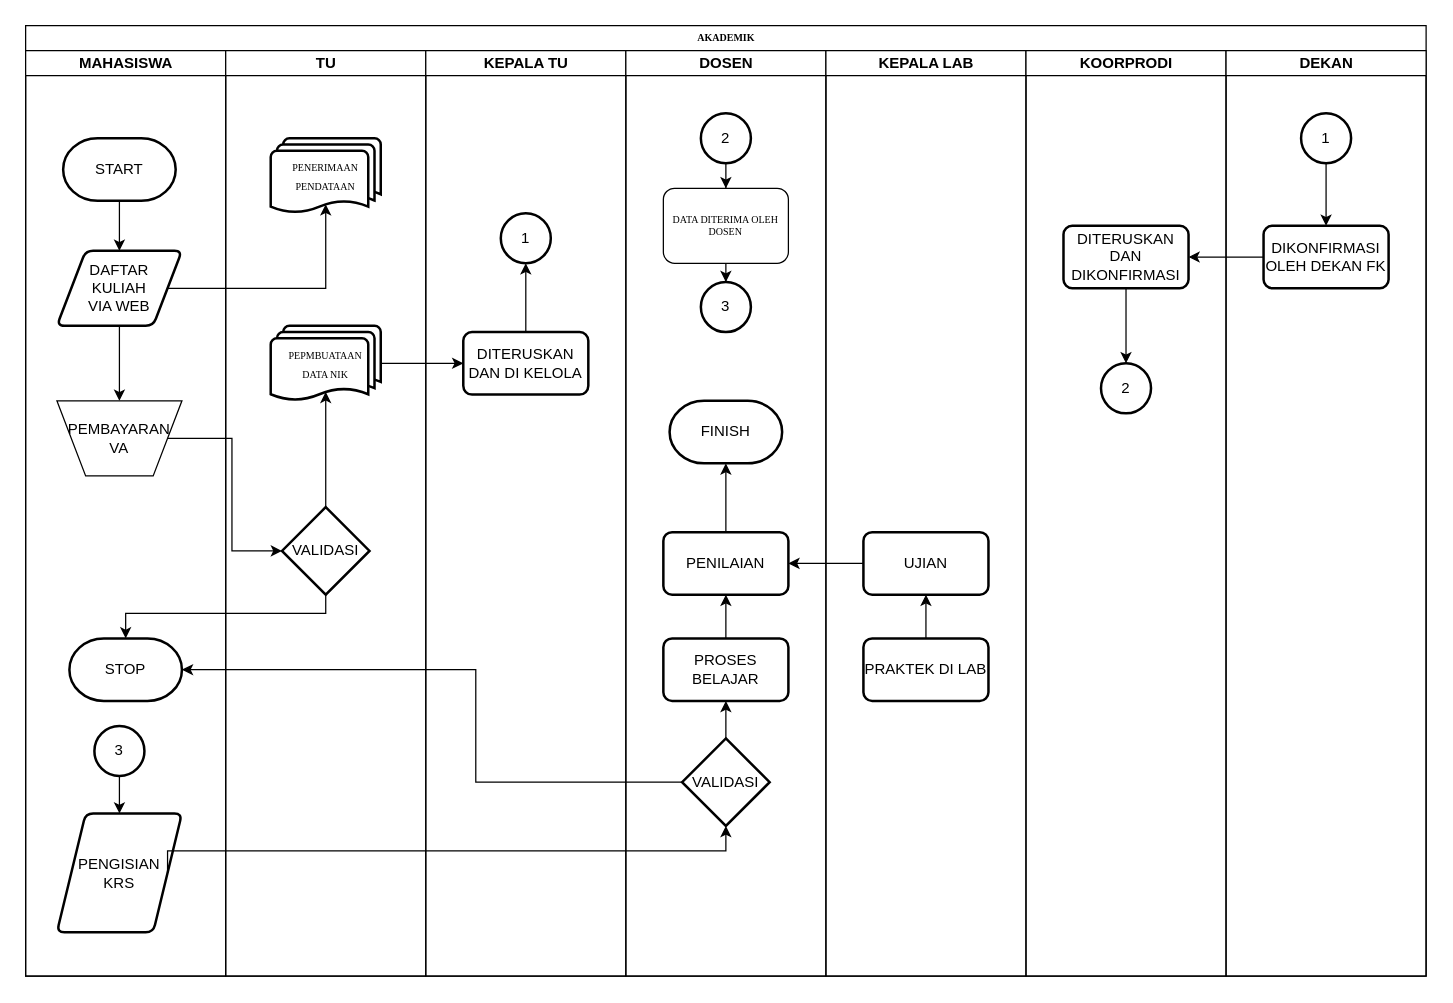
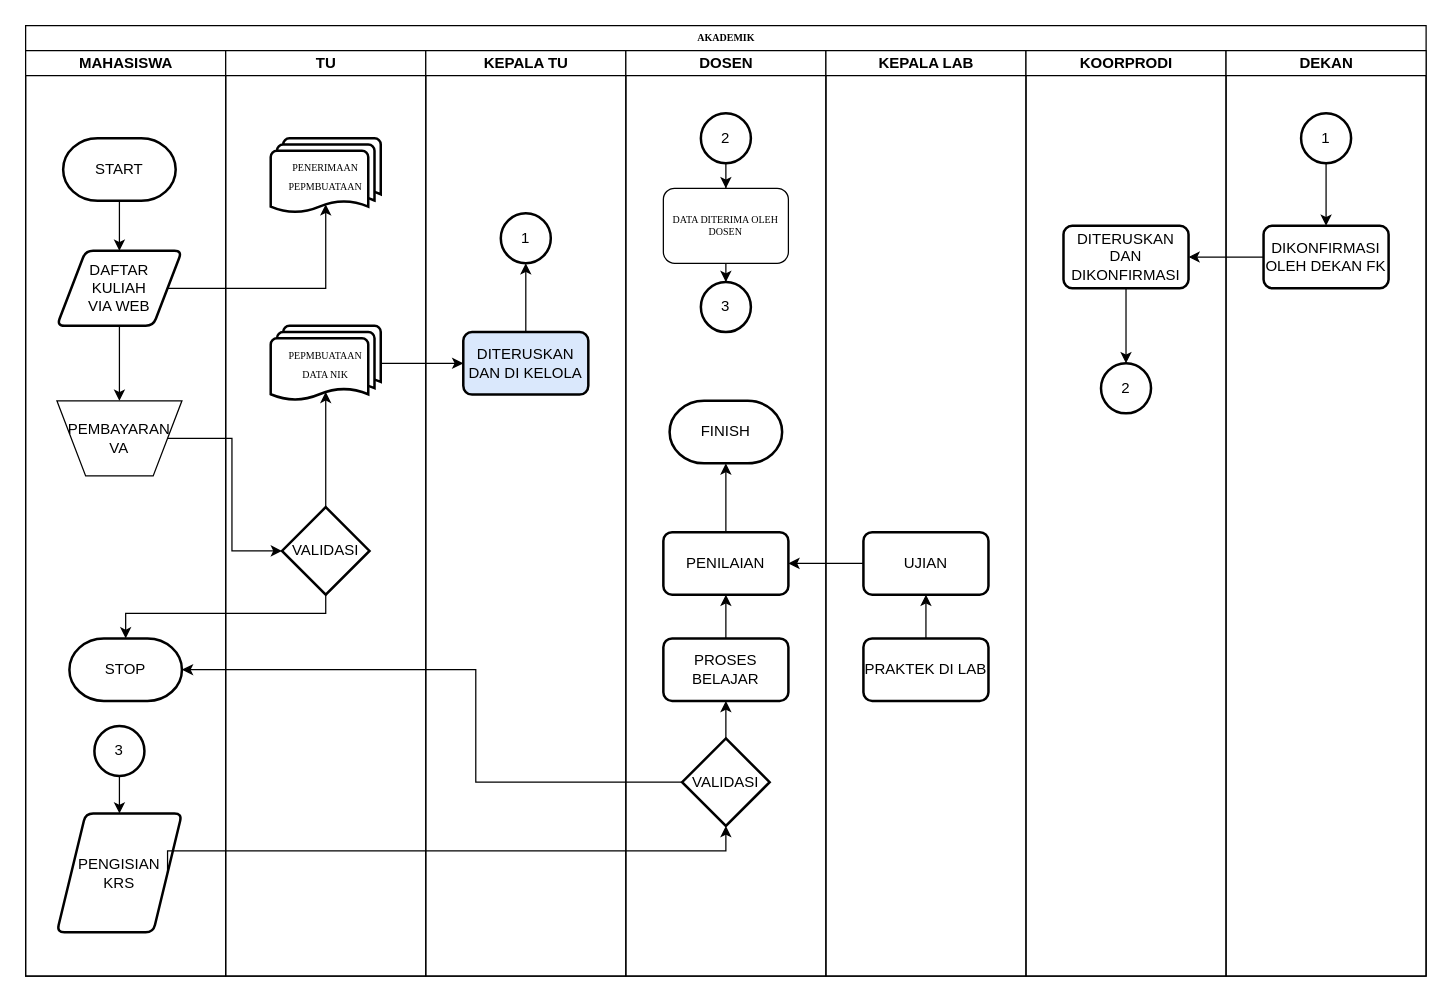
node "PENERIMAAN PENDATAAN": label "PENERIMAAN PENDATAAN" -> "PENERIMAAN PEPMBUATAAN"
node "DITERUSKAN DAN DI KELOLA": fillcolor #ffffff -> #dae8fc
